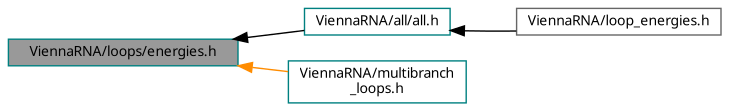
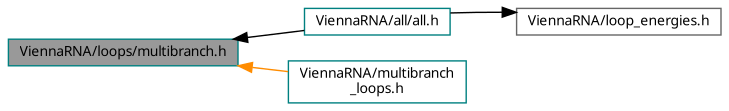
edge "ViennaRNA/loop_energies.h" -> "ViennaRNA/all/all.h": reversed
node "ViennaRNA/loops/energies.h": label "ViennaRNA/loops/energies.h" -> "ViennaRNA/loops/multibranch.h"
